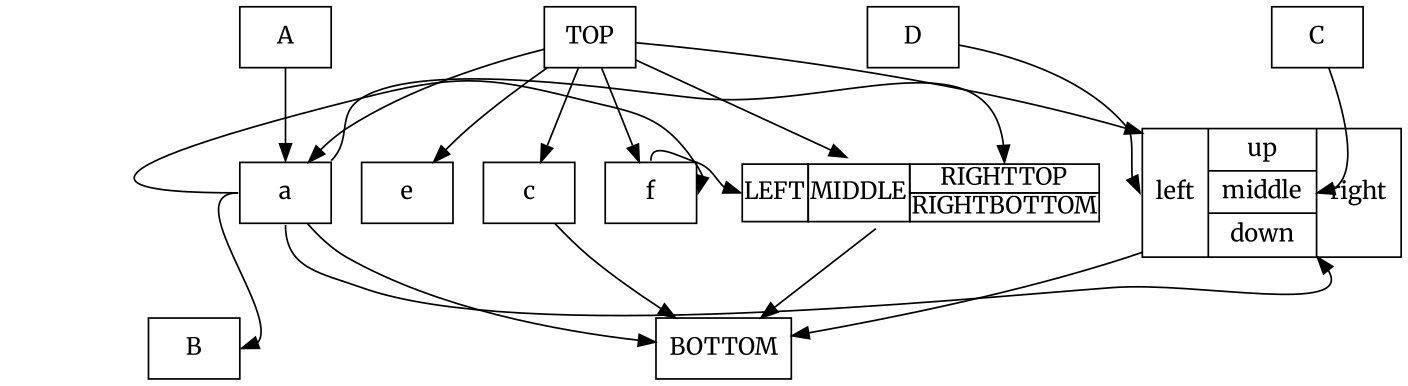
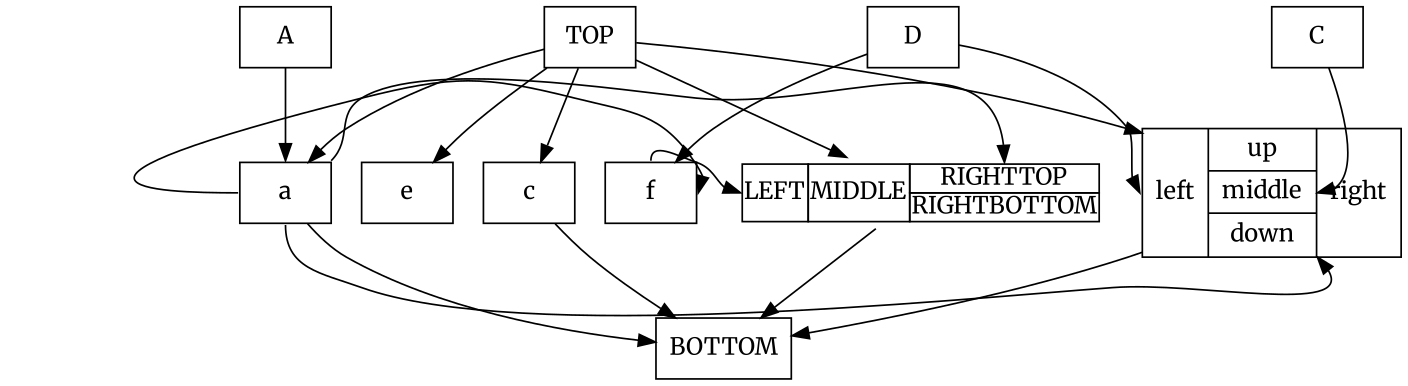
edge "TOP" -> "f": now "D" -> "f"
node "B": removed
